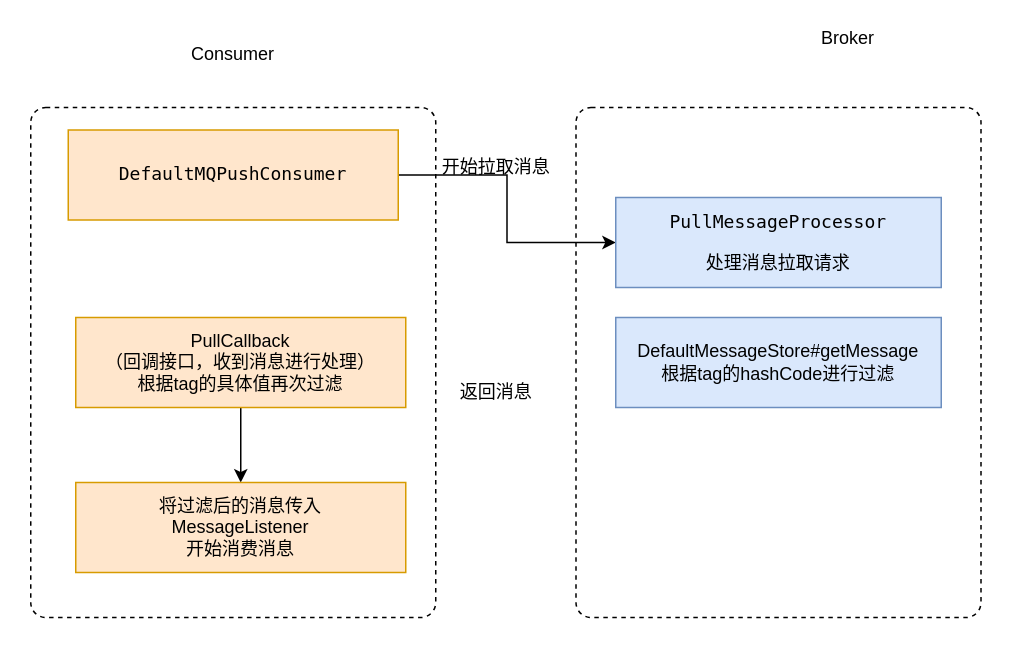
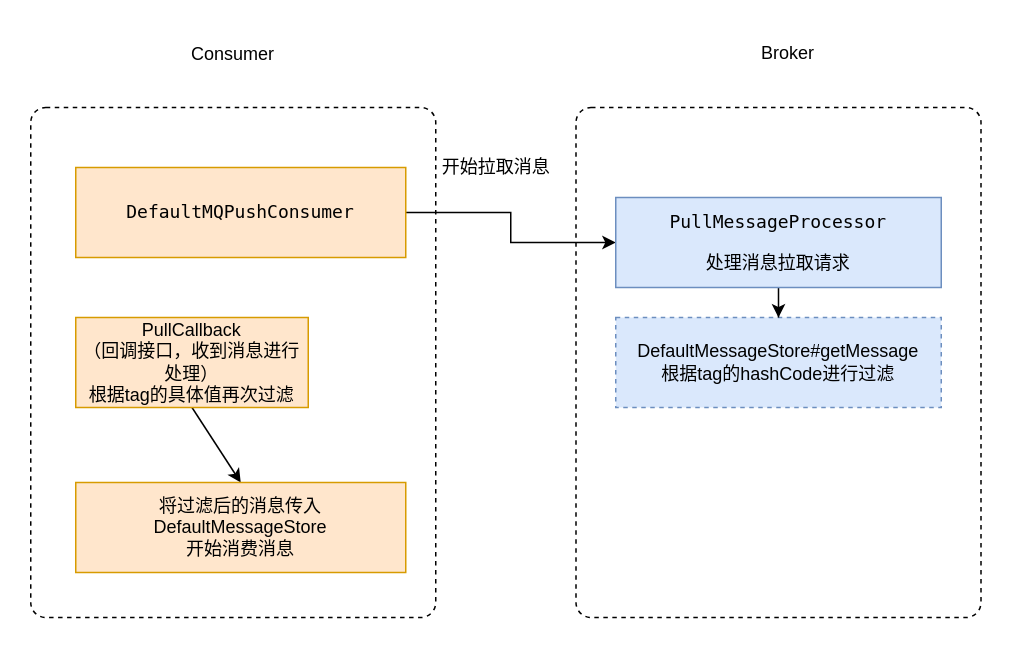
node "Broker": moved (848, 38) -> (788, 53)
node "DefaultMQPushConsumer": moved (233, 175) -> (241, 212)
edge "PullMessageProcessor处理消息拉取请求" -> "DefaultMessageStore#getMessage 根据tag的hashCode进行过滤": added
node "PullCallback （回调接口，收到消息进行处理） 根据tag的具体值再次过滤": size 330x90 -> 233x90
node "DefaultMessageStore#getMessage 根据tag的hashCode进行过滤": style solid -> dashed
node "返回消息": removed
node "将过滤后的消息传入 MessageListener 开始消费消息": label "将过滤后的消息传入 MessageListener 开始消费消息" -> "将过滤后的消息传入 DefaultMessageStore 开始消费消息"
